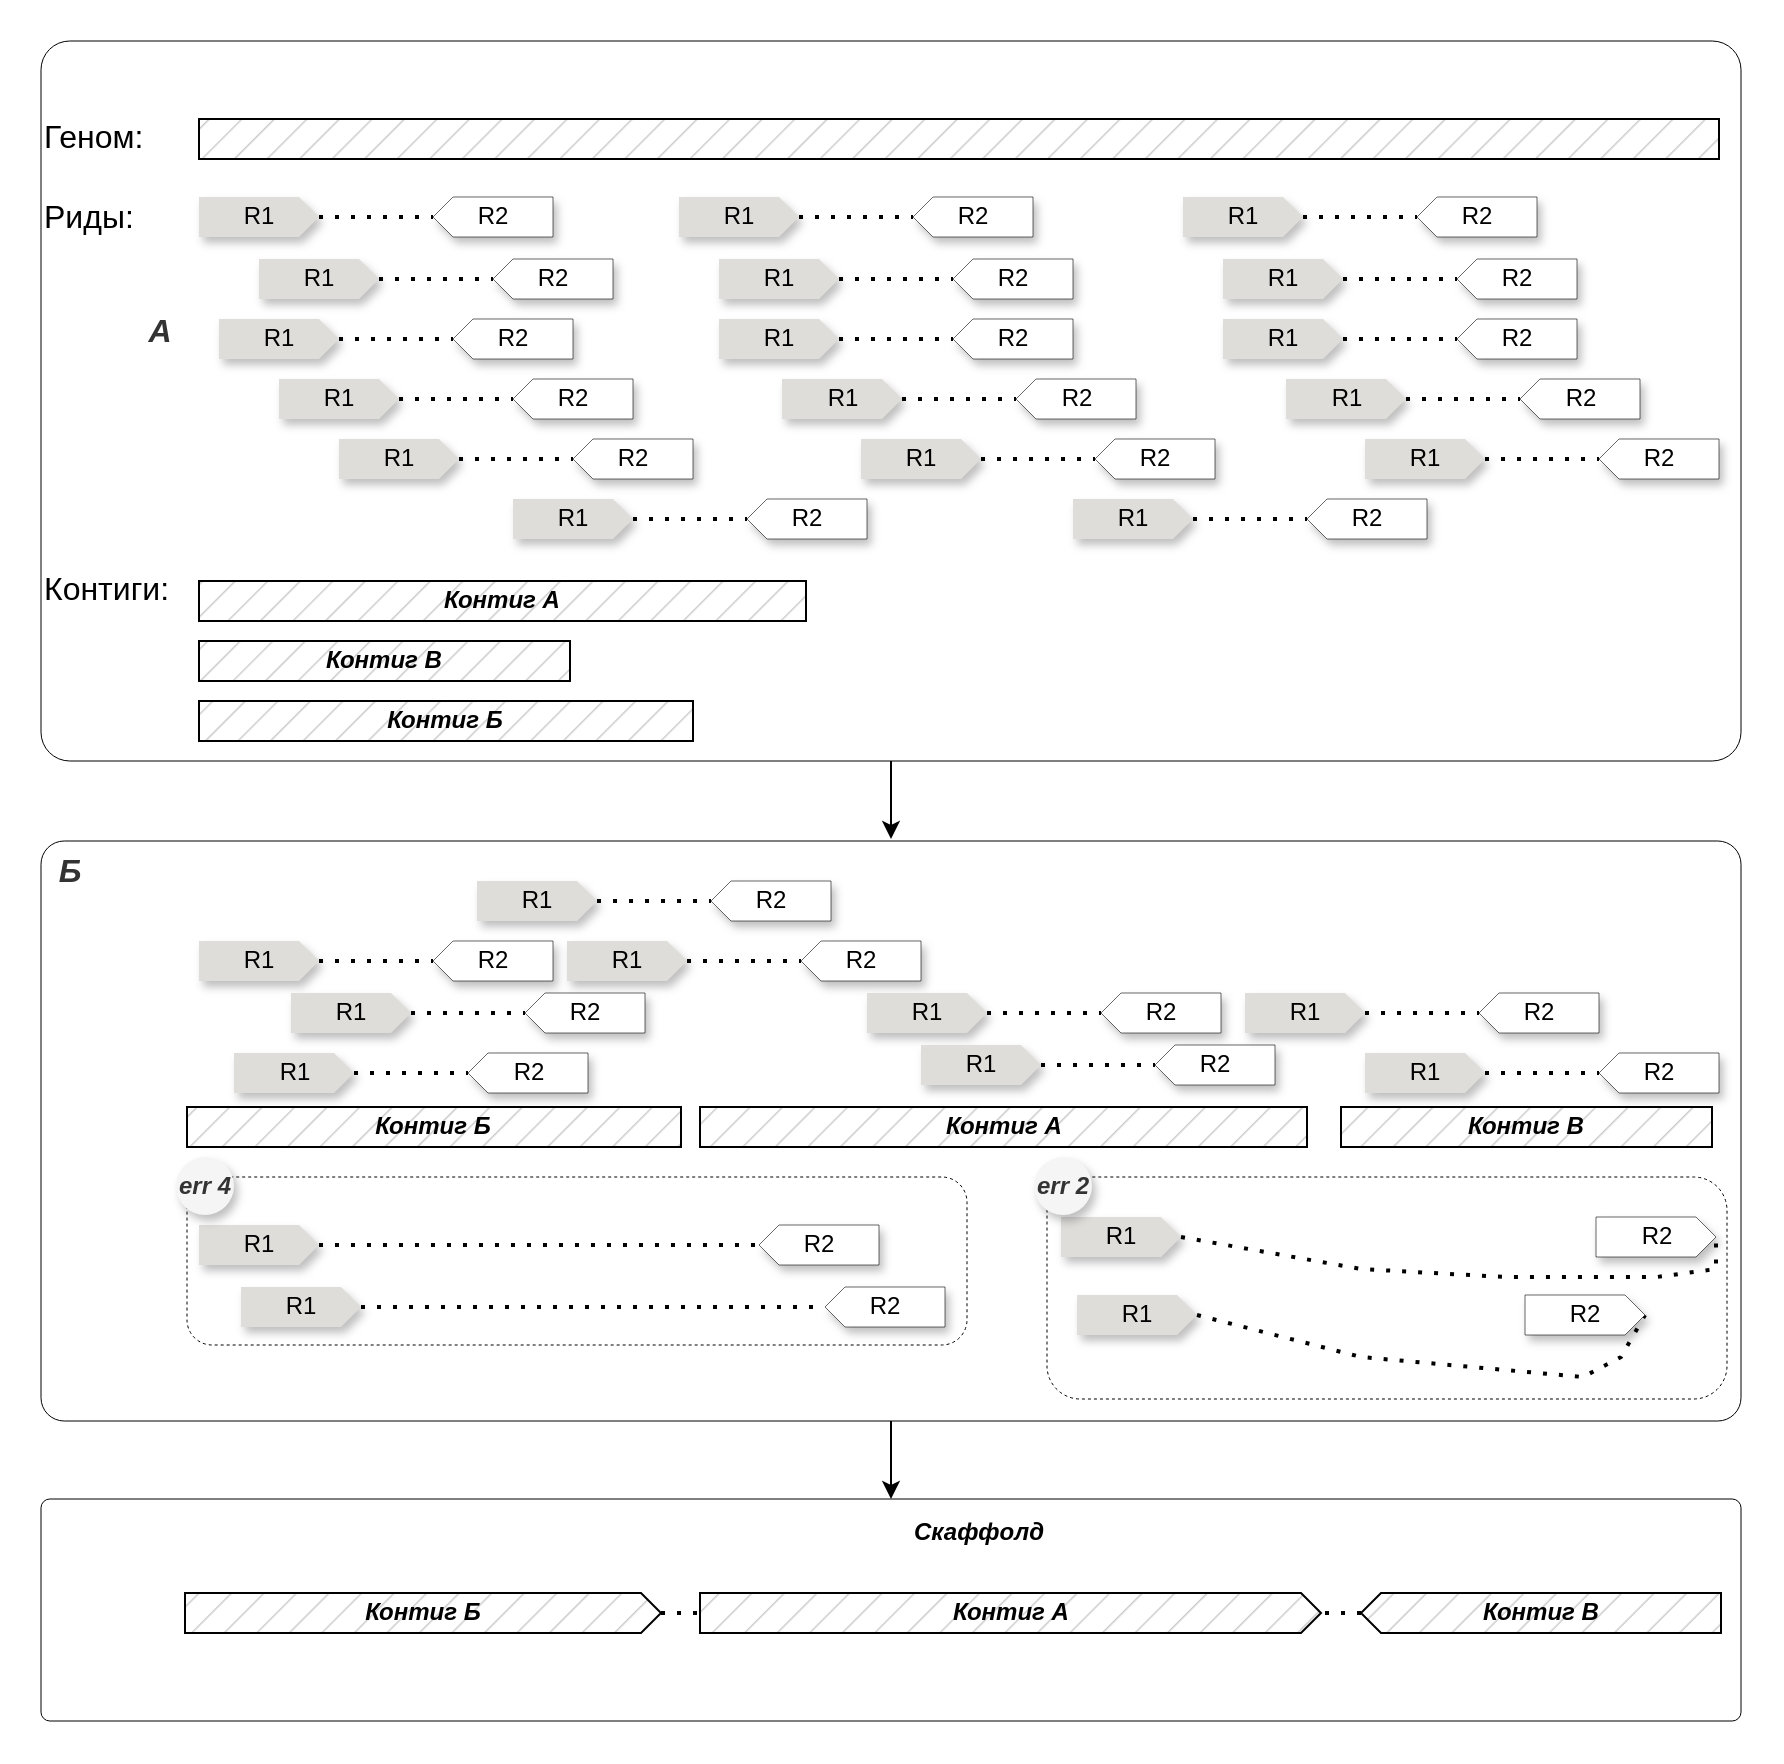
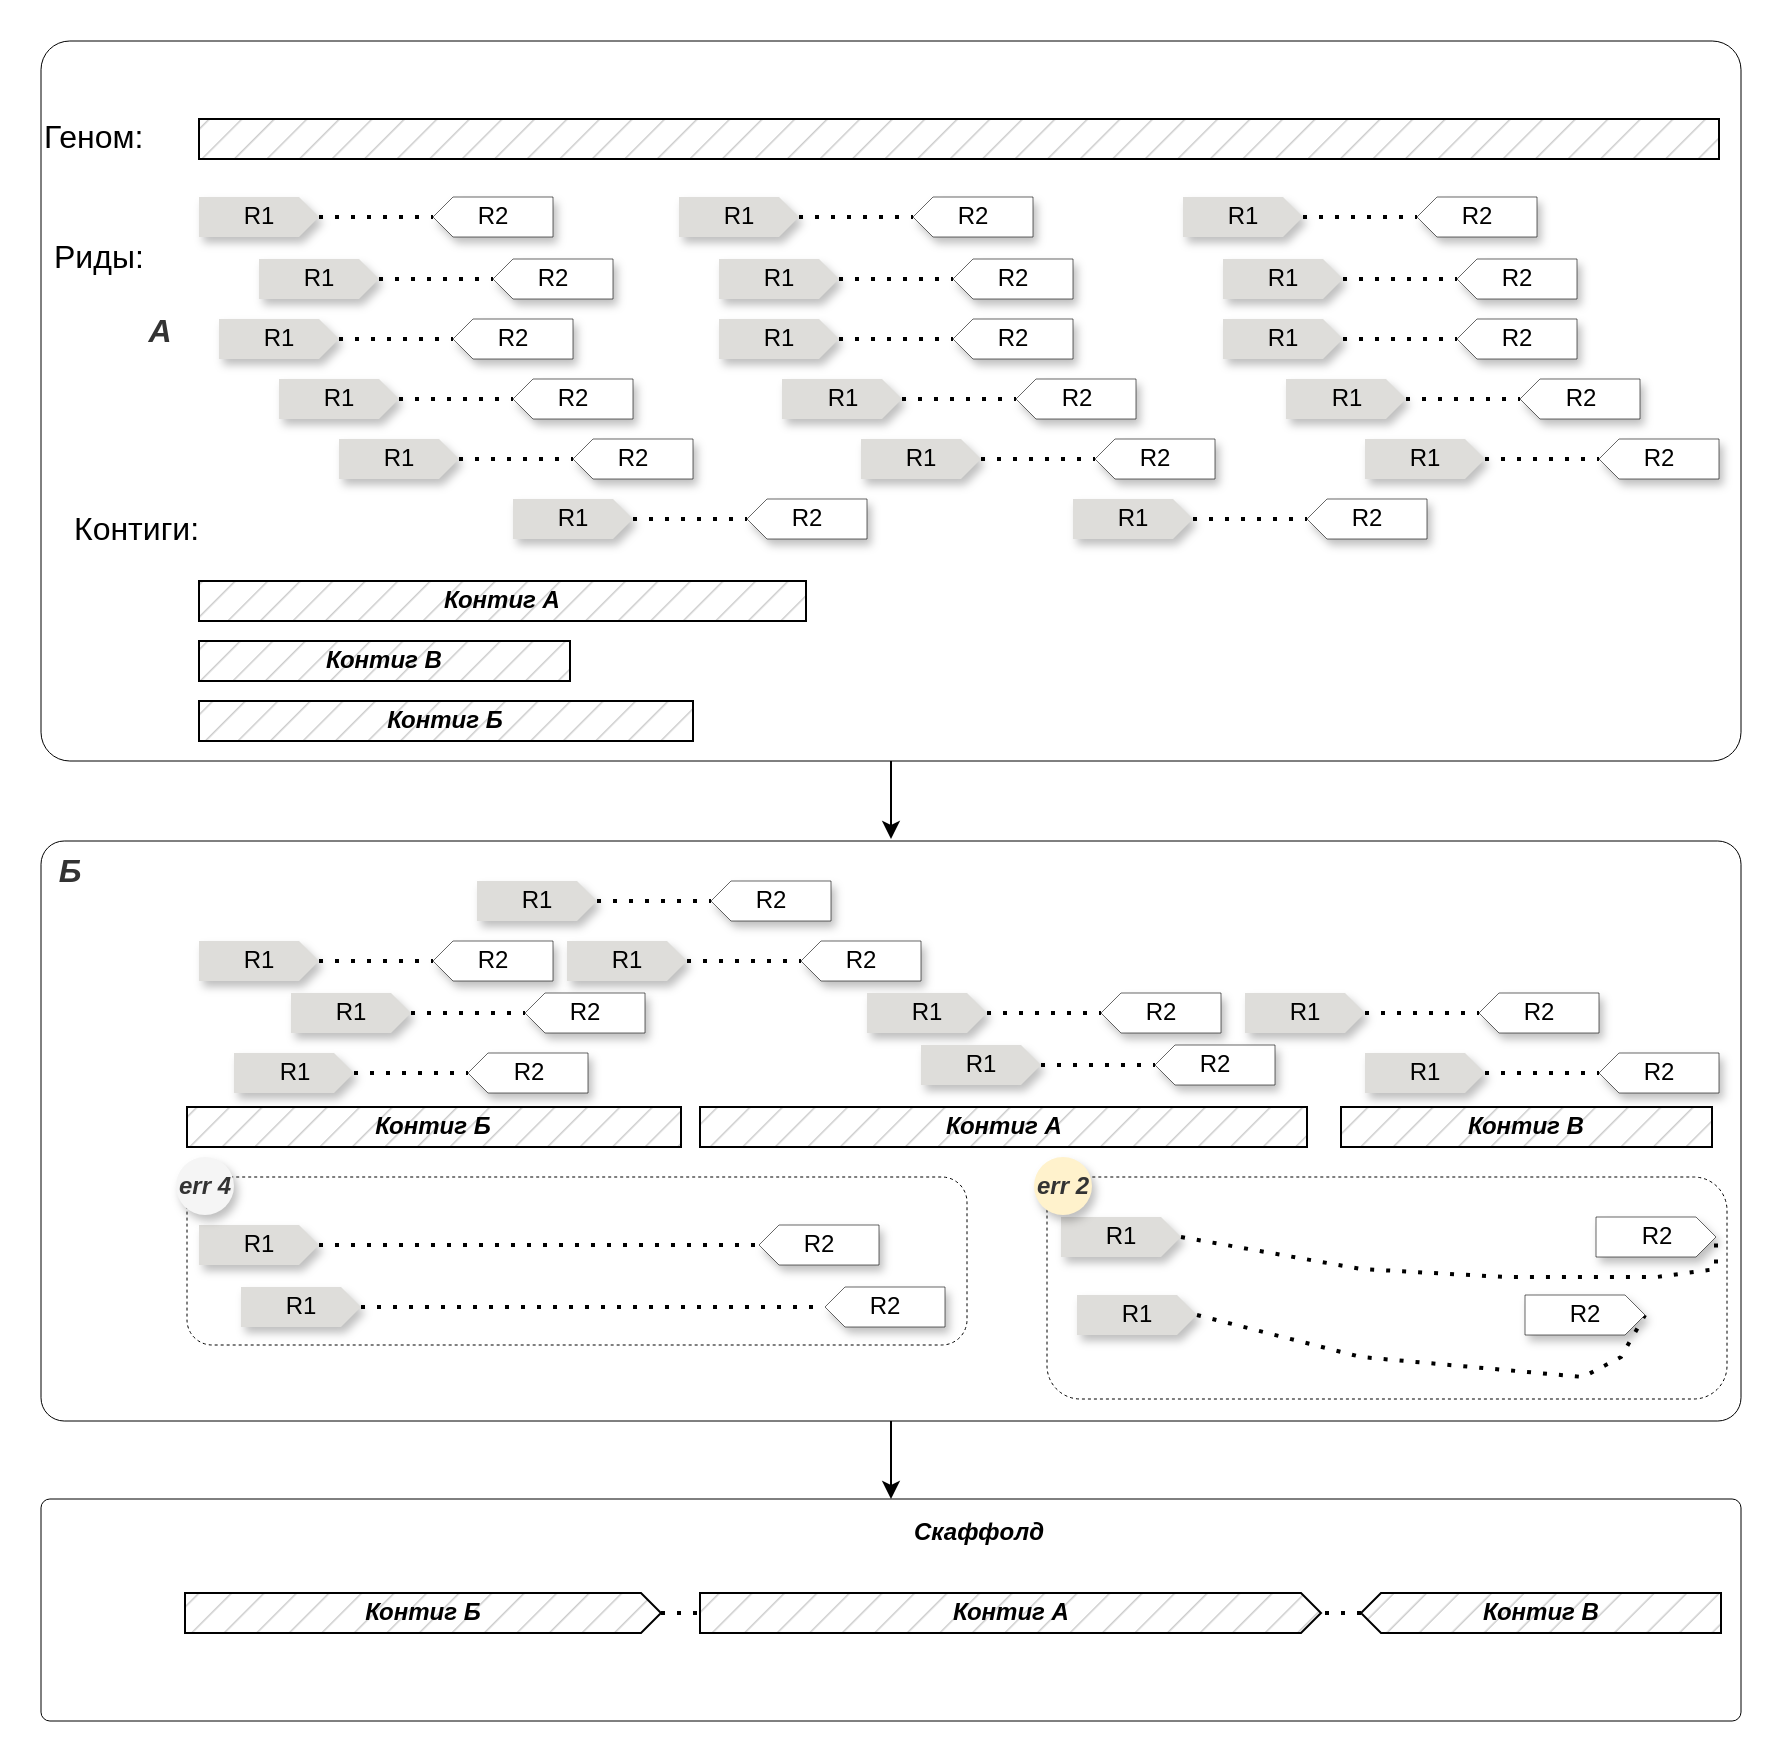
node "Риды:": moved (101, 217) -> (111, 257)
node "Контиги:": moved (111, 589) -> (141, 529)
node "err 2": fillcolor #f5f5f5 -> #fff2cc
